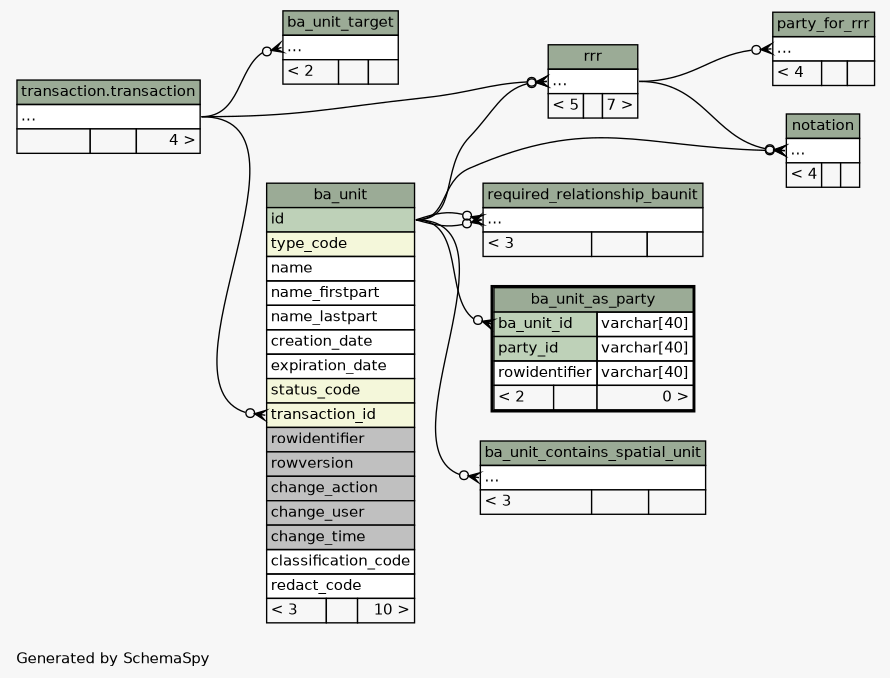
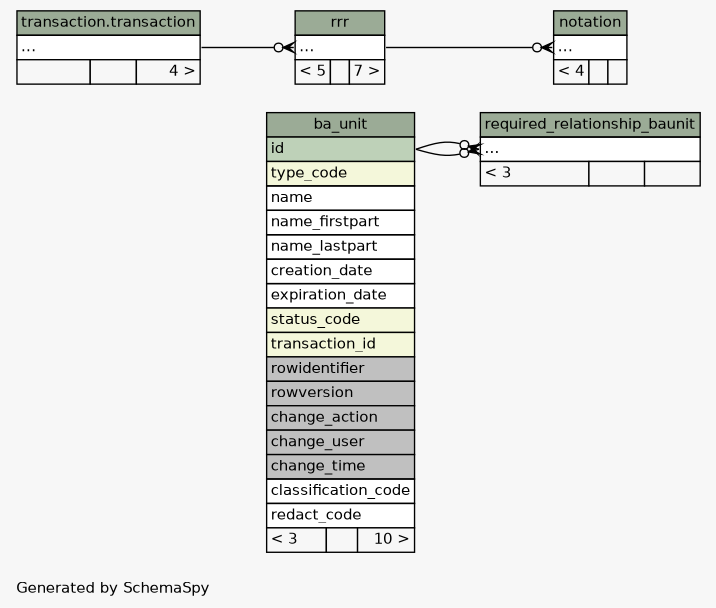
node "ba_unit_target": removed
node "party_for_rrr": removed
edge "ba_unit" -> "notation": removed
edge "ba_unit" -> "rrr": removed
edge "transaction.transaction" -> "ba_unit": removed
node "ba_unit_as_party": removed
node "ba_unit_contains_spatial_unit": removed
